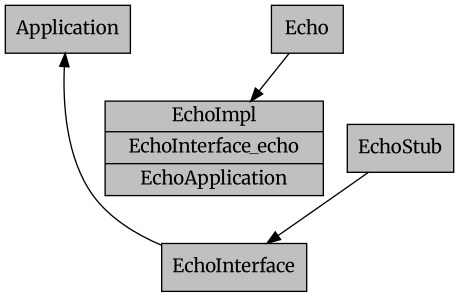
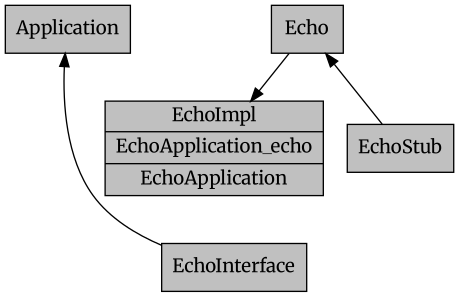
node "EchoImpl": text "EchoInterface_echo" -> "EchoApplication_echo"
edge "EchoStub" -> "EchoInterface": now "EchoStub" -> "Echo"
